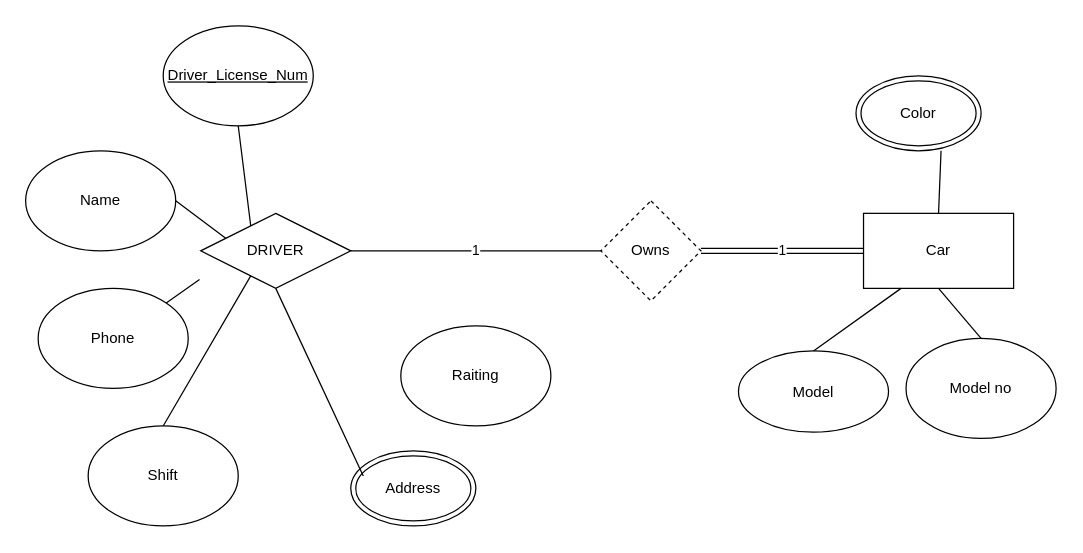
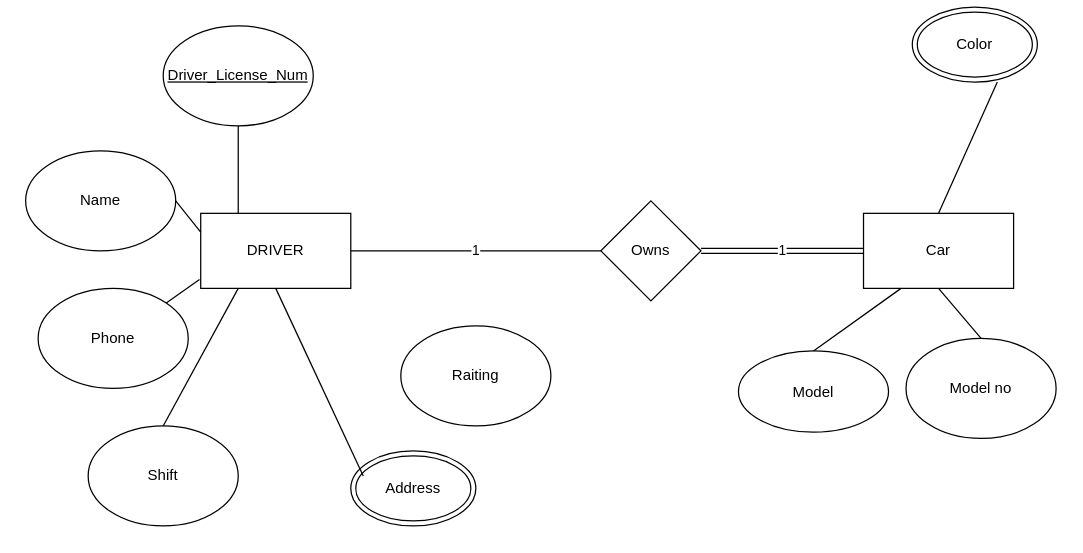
node "Color": moved (918, 113) -> (974, 44)
node "DRIVER": shape diamond -> rectangle
node "Owns": style dashed -> solid
